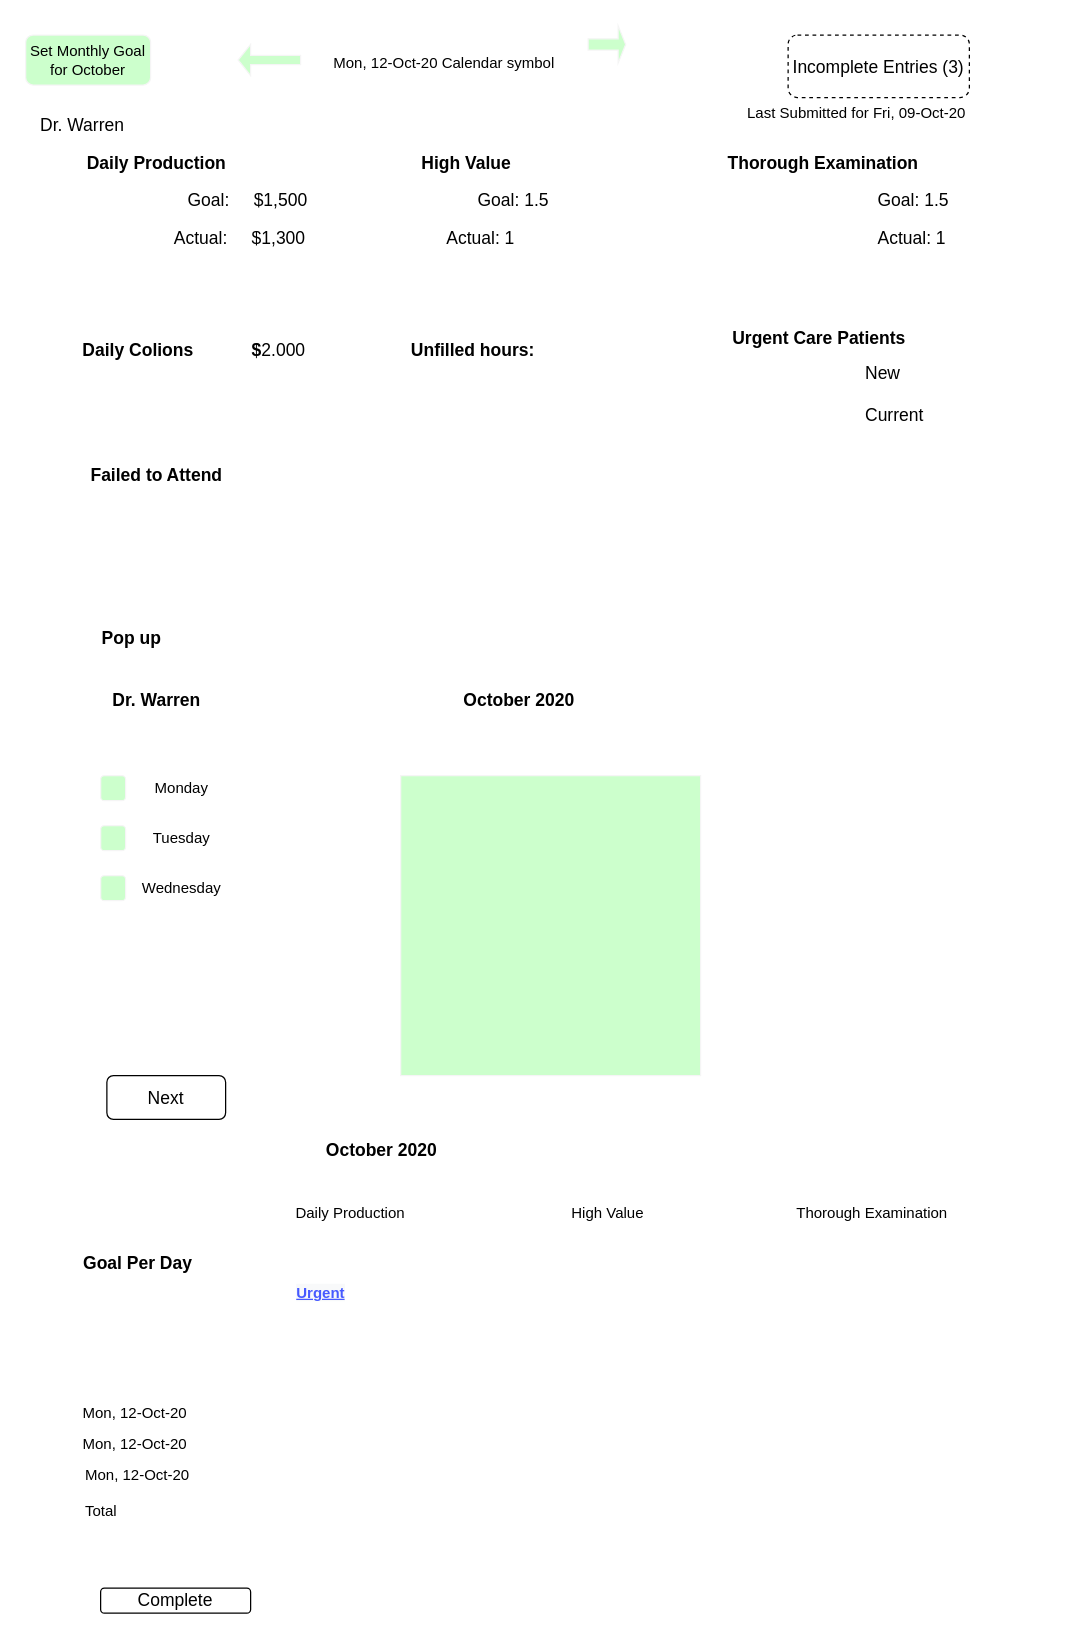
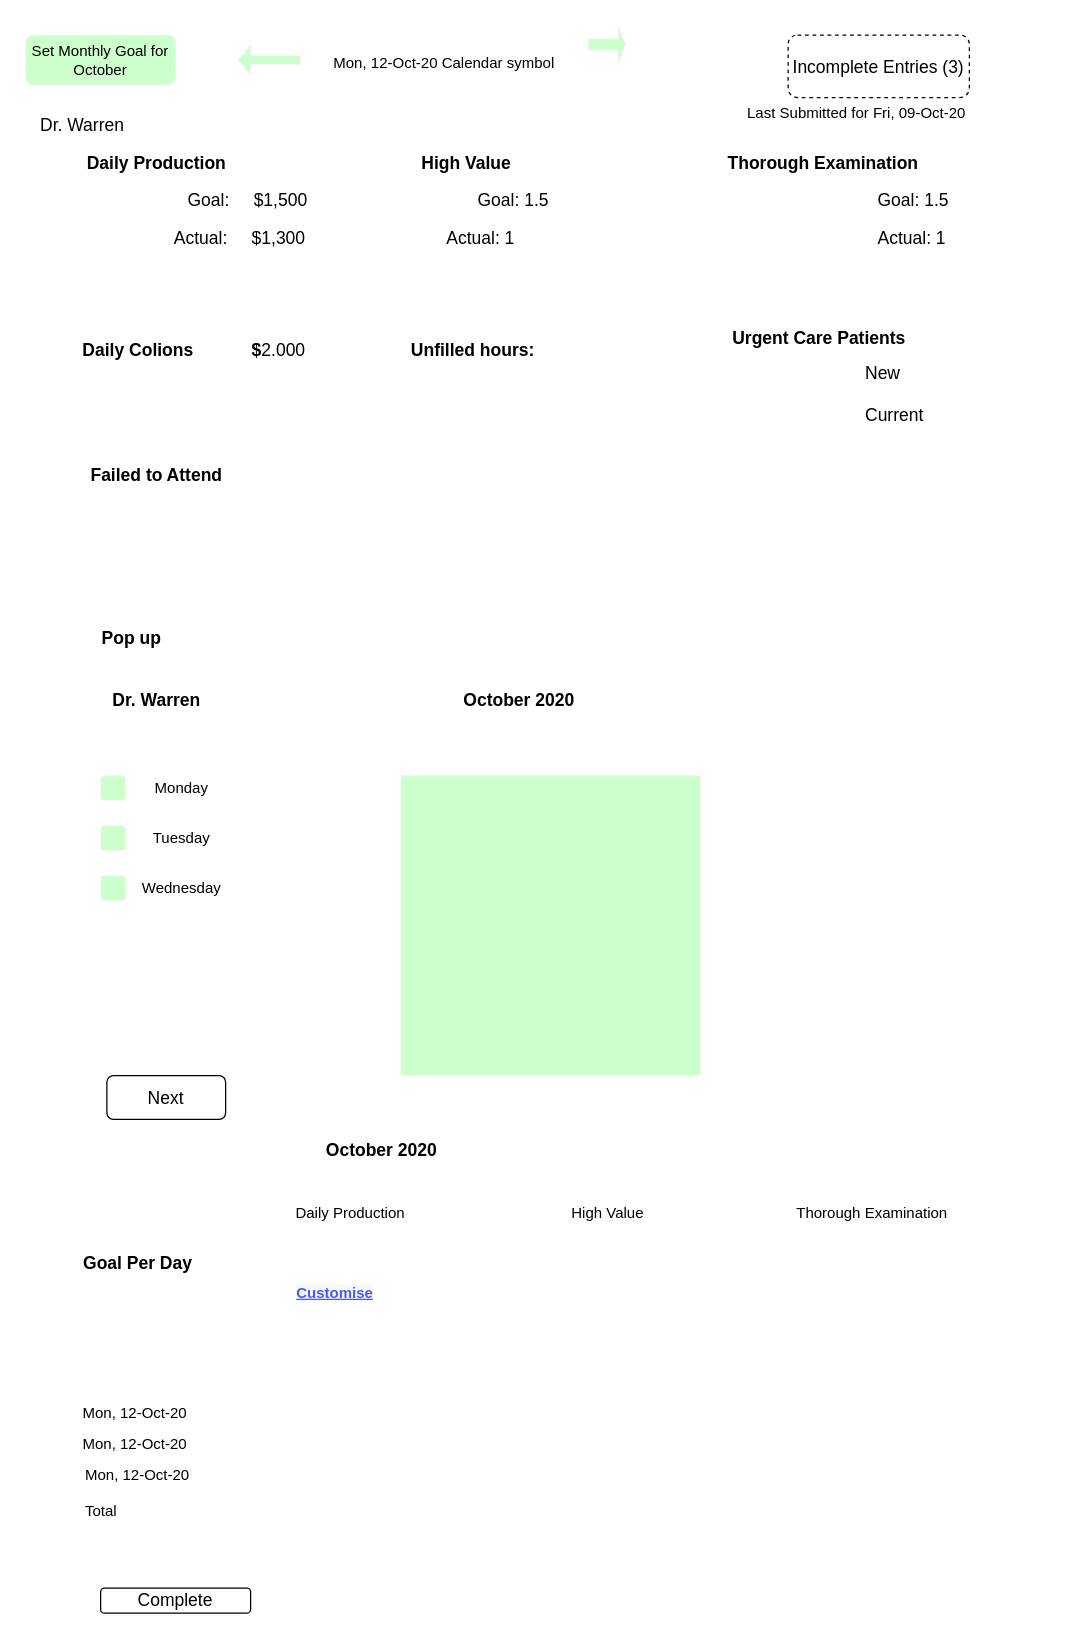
node "Set Monthly Goal for October": size 125x50 -> 150x50
node "Urgent": label "Urgent" -> "Customise"
